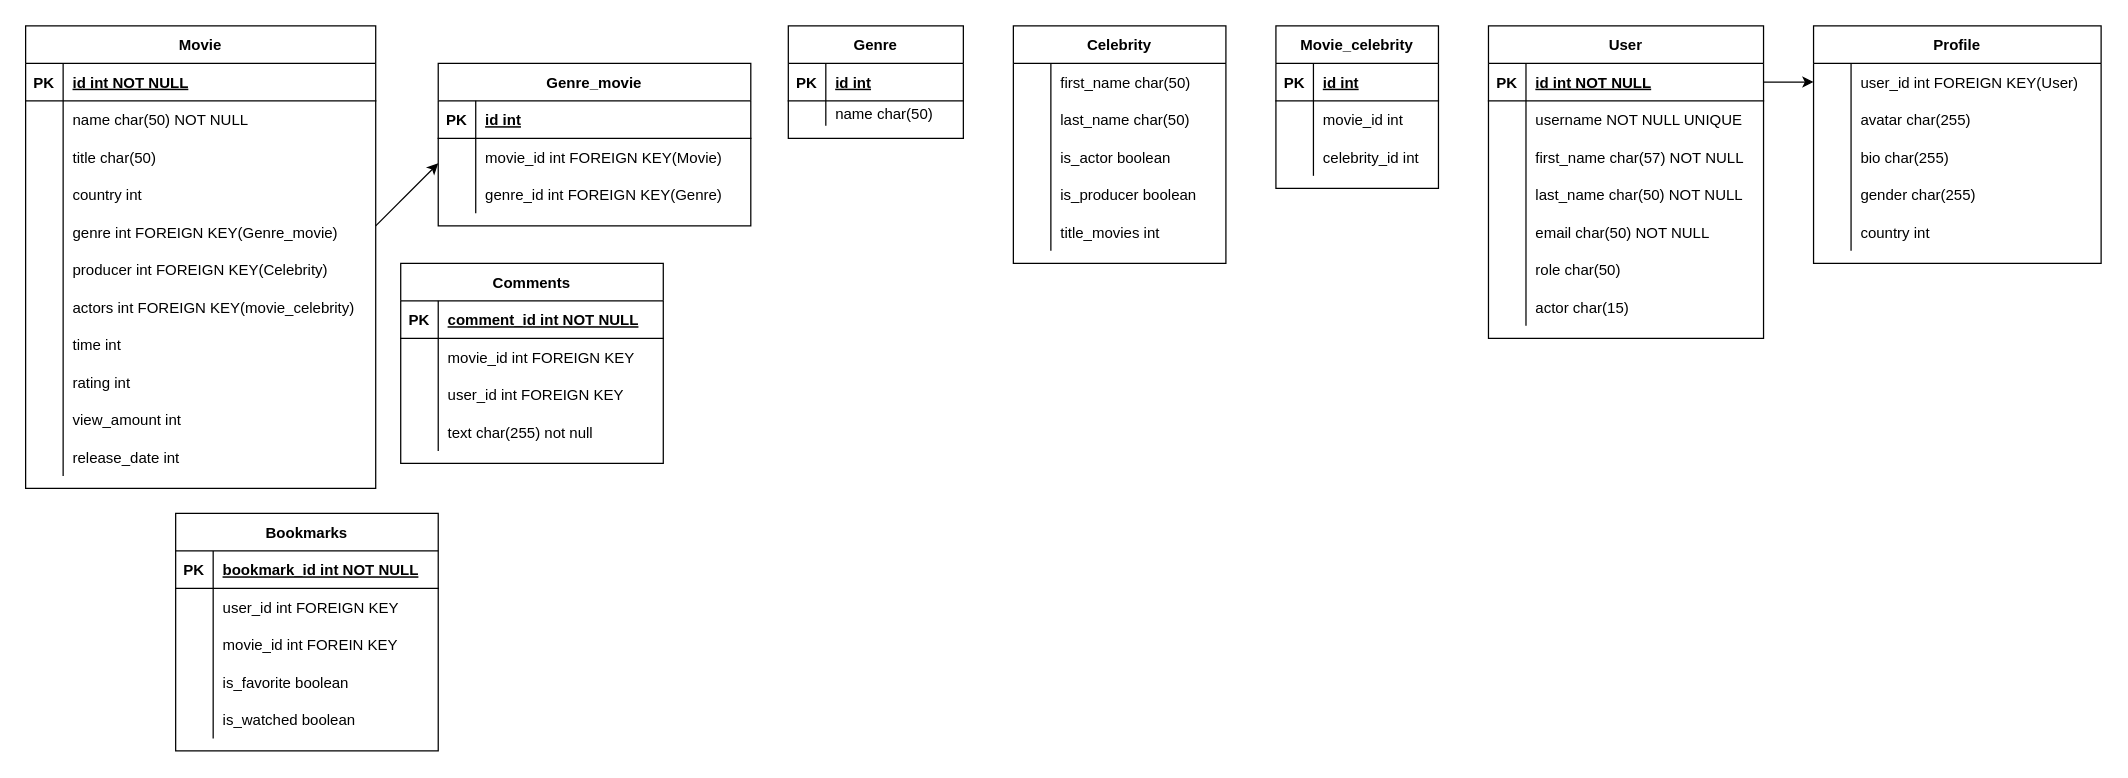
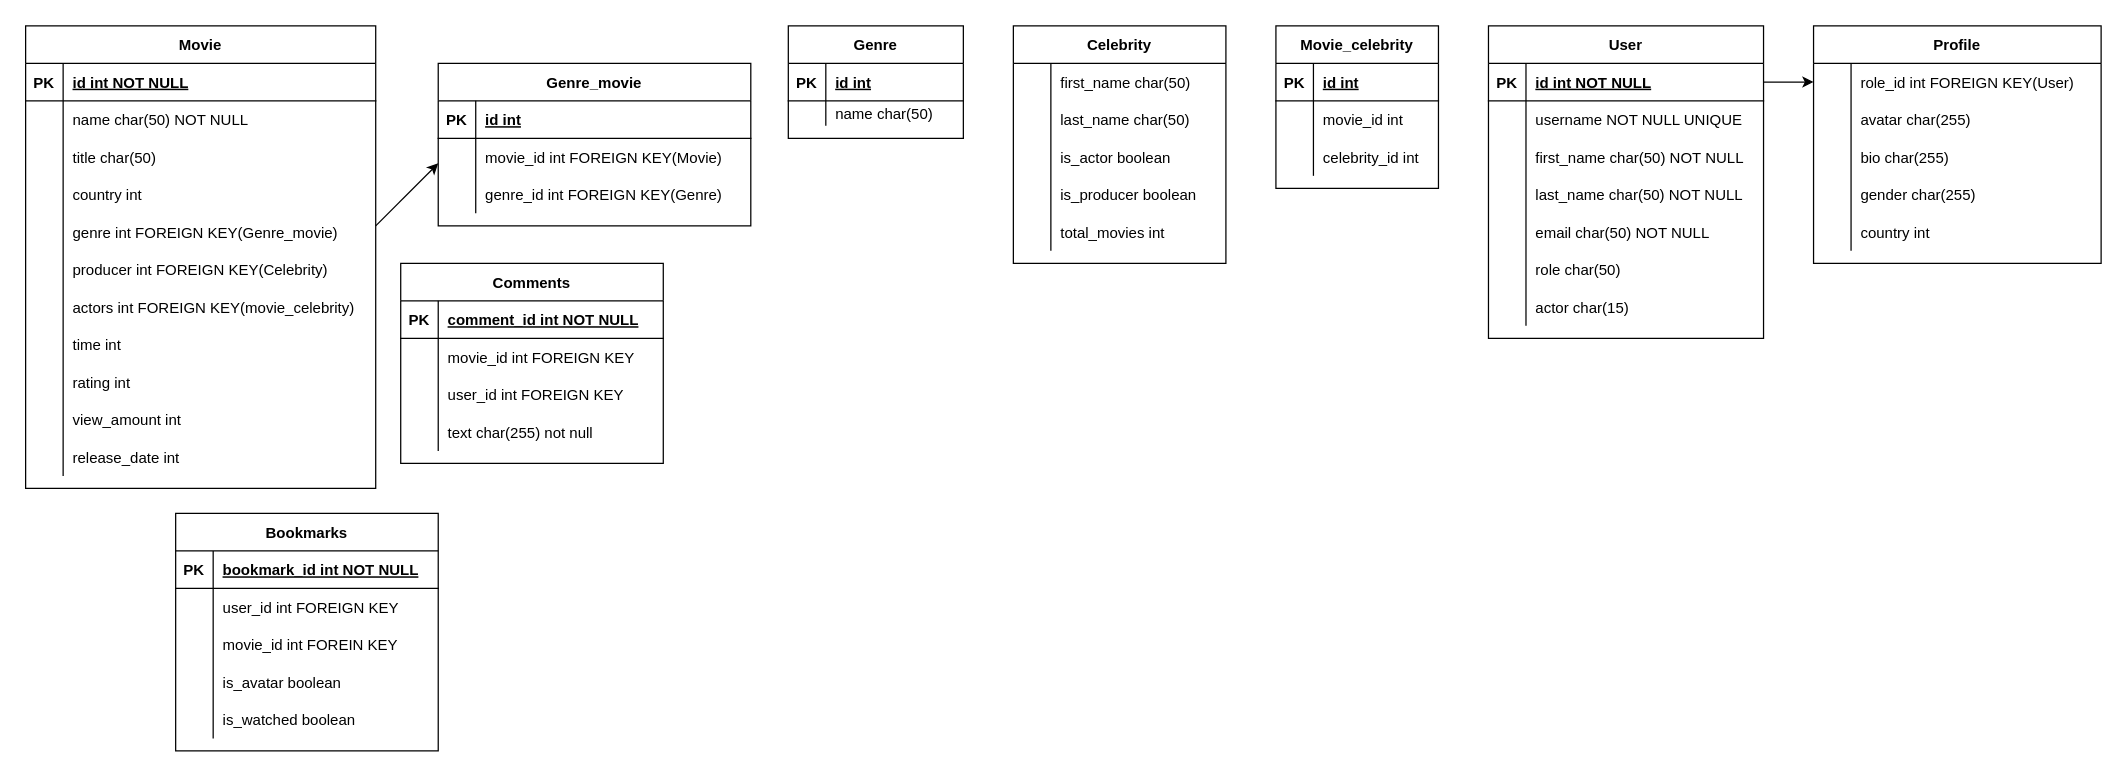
node "user_id int FOREIGN KEY(User)": label "user_id int FOREIGN KEY(User)" -> "role_id int FOREIGN KEY(User)"
node "first_name char(57) NOT NULL": label "first_name char(57) NOT NULL" -> "first_name char(50) NOT NULL"
node "title_movies int": label "title_movies int" -> "total_movies int"
node "is_favorite boolean": label "is_favorite boolean" -> "is_avatar boolean"
